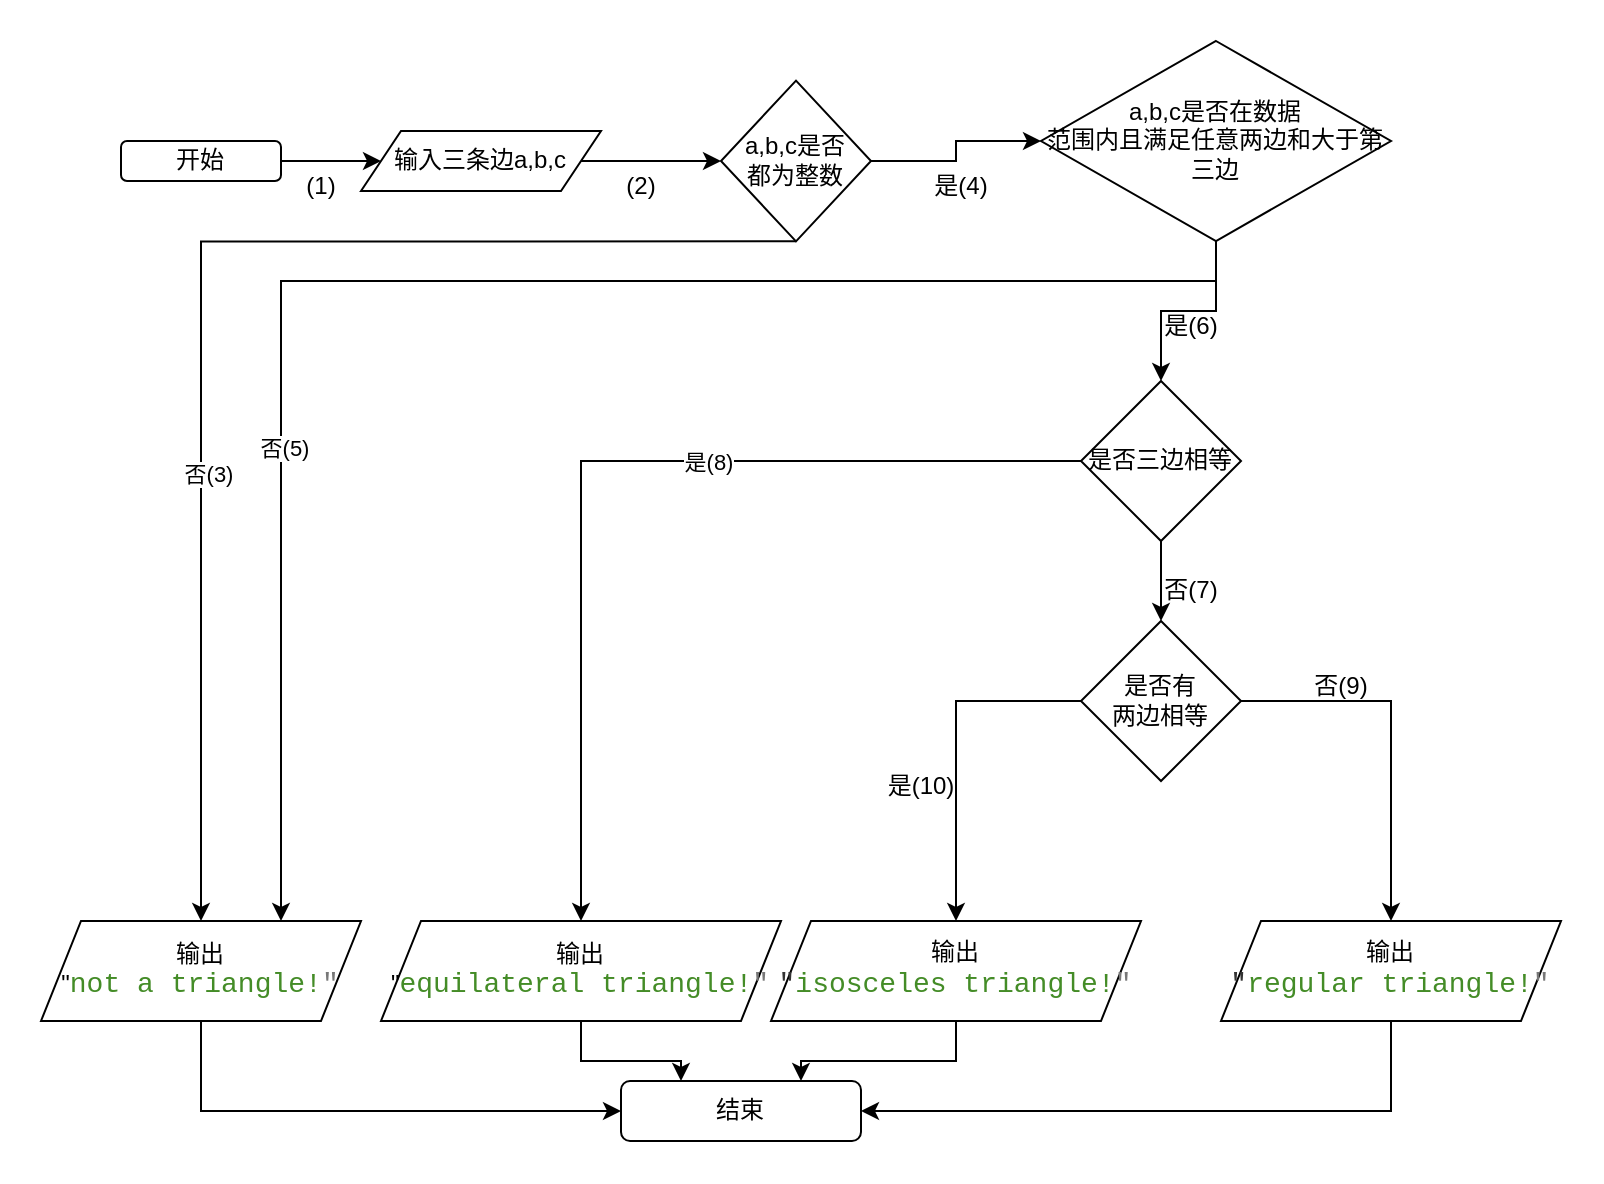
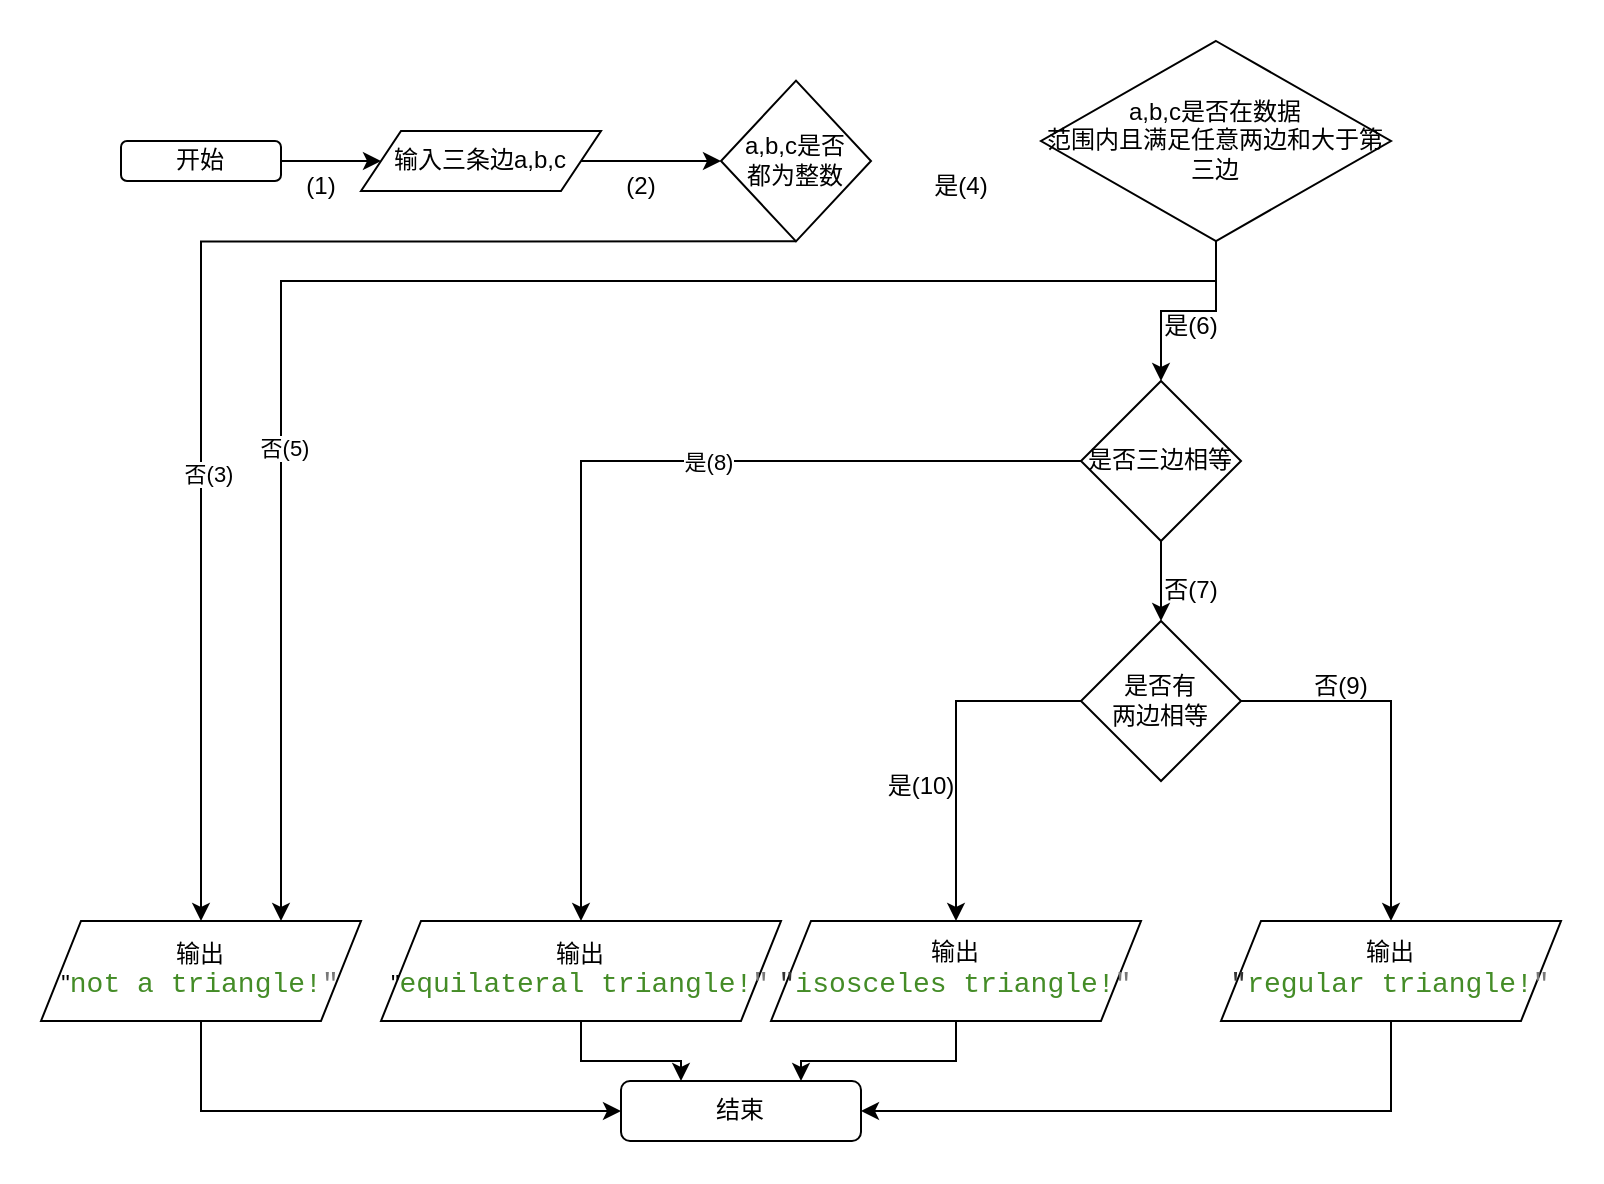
edge "a,b,c是否 都为整数" -> "a,b,c是否在数据 范围内且满足任意两边和大于第三边": removed
